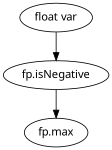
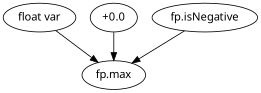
node "+0.0": added
edge "float var" -> "fp.isNegative": now "float var" -> "fp.max"
